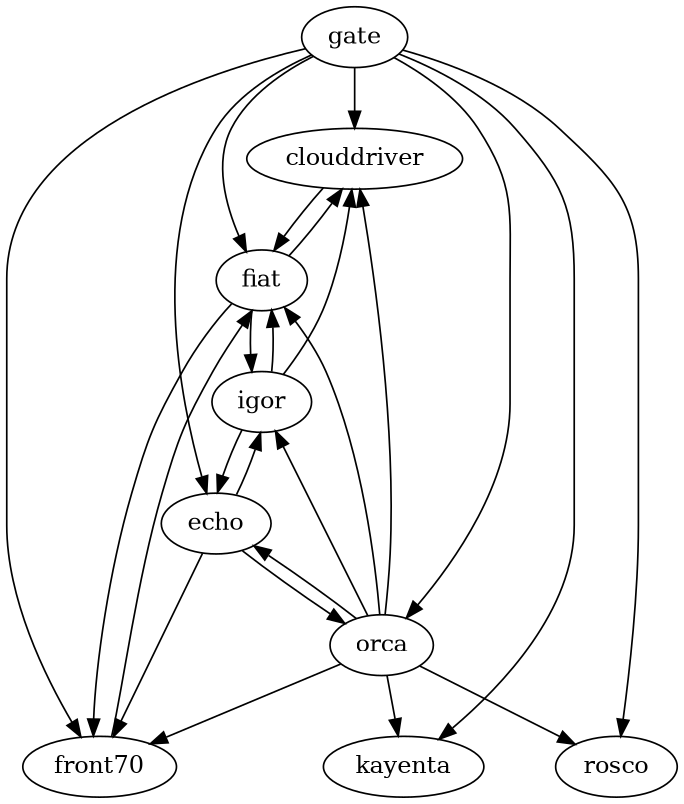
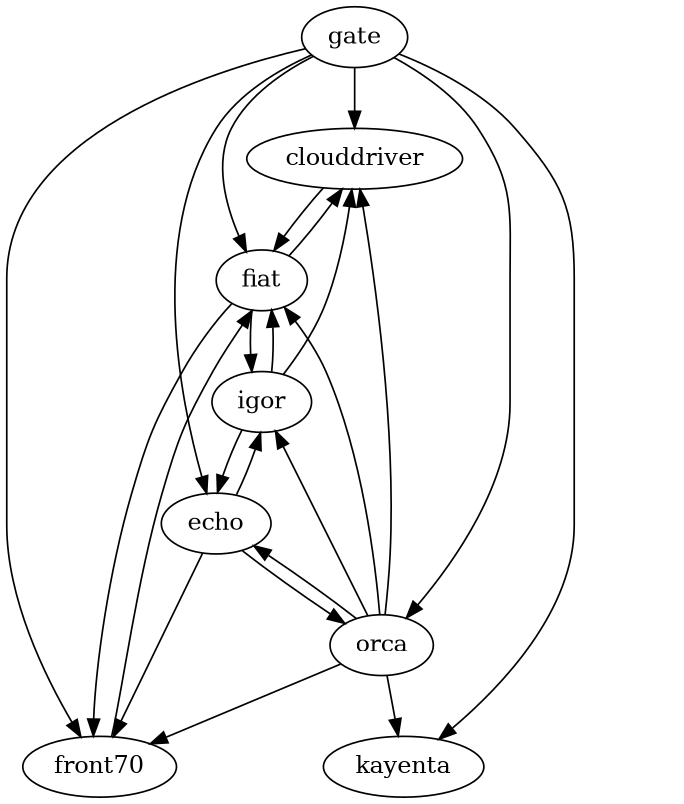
node "rosco": removed
